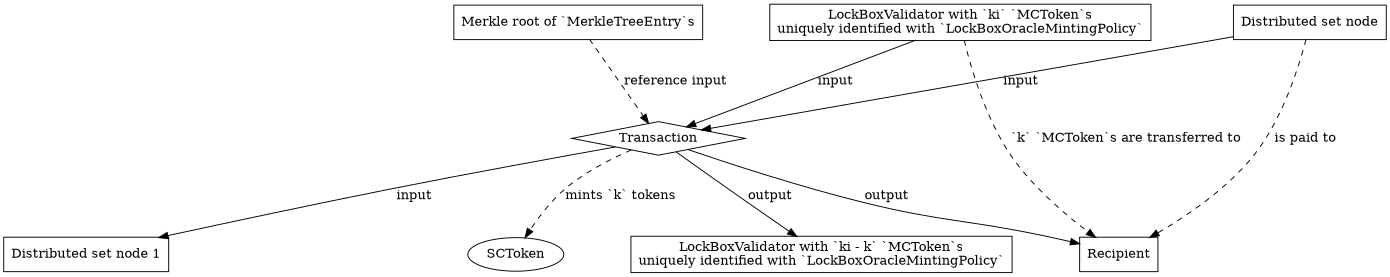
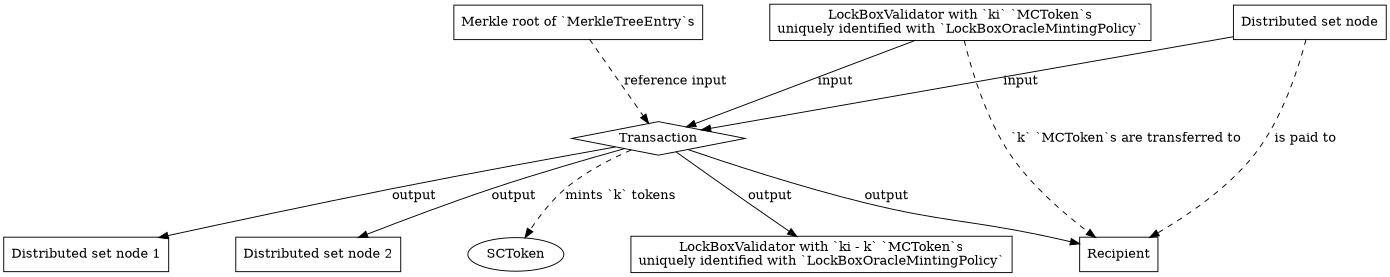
edge "Transaction" -> "Distributed set node 1": label "input" -> "output"
node "Distributed set node 2": added
